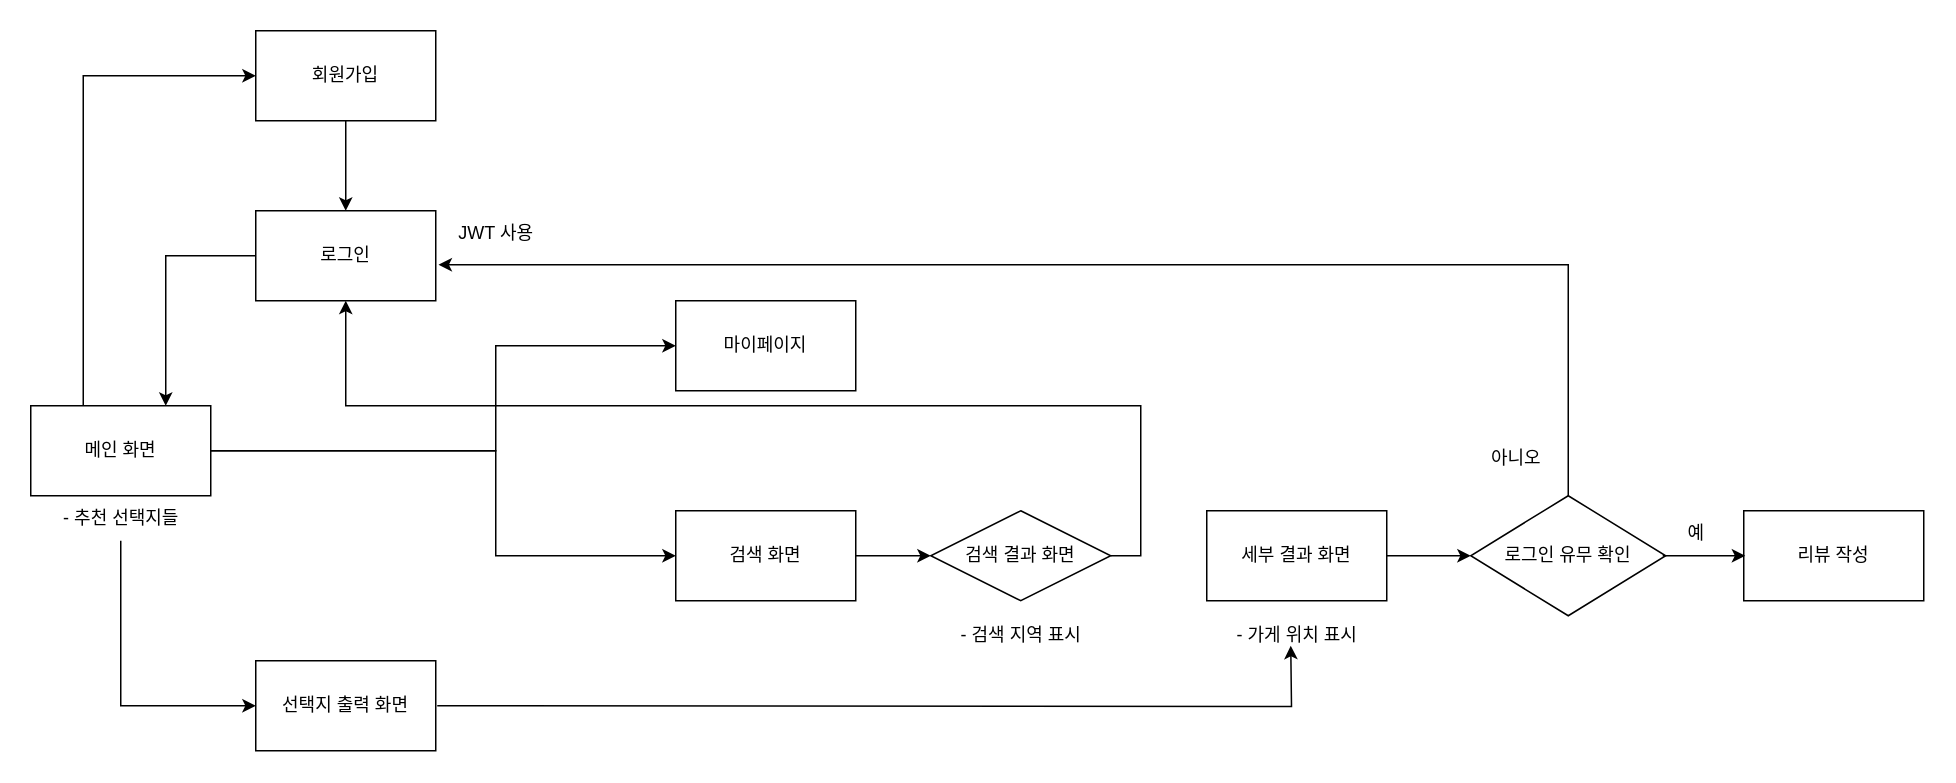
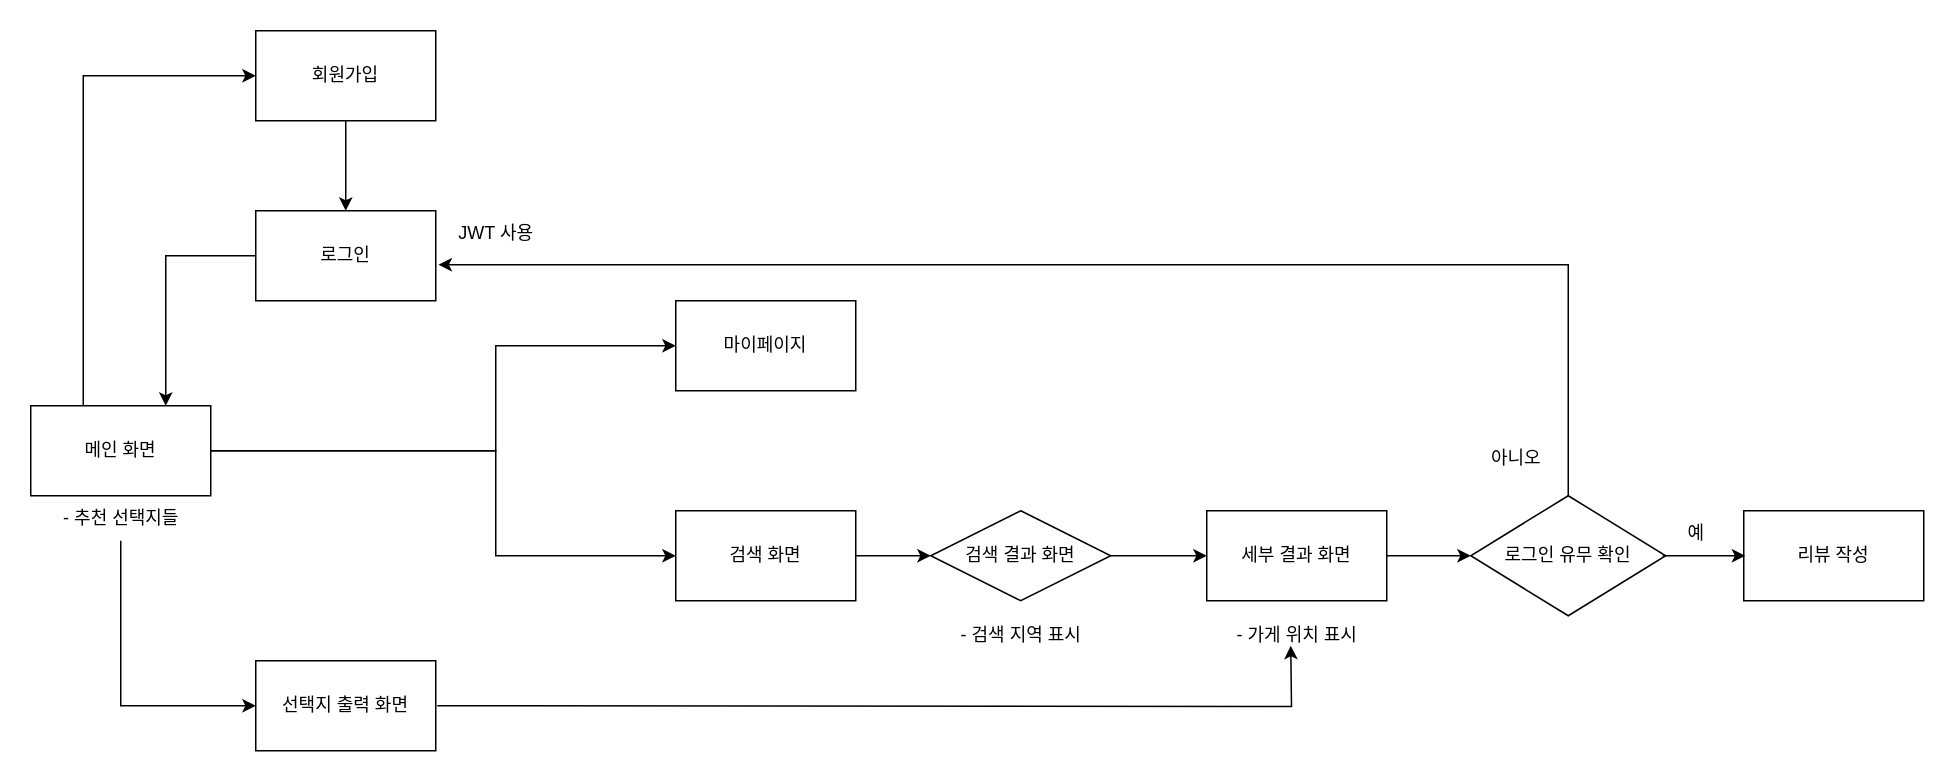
edge "검색 결과 화면" -> "로그인": now "검색 결과 화면" -> "세부 결과 화면"
